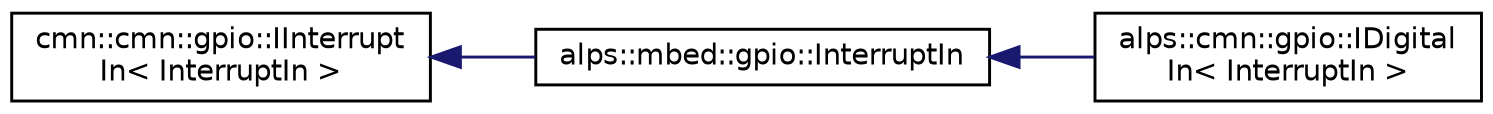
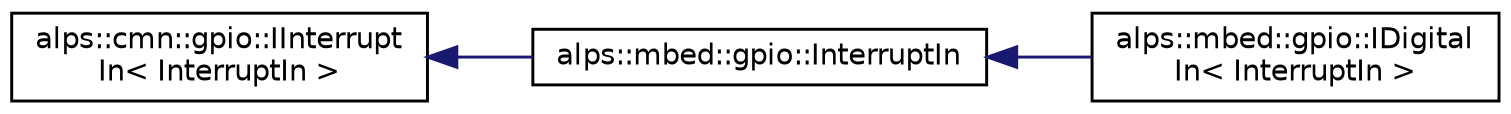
node "cmn::cmn::gpio::IInterrupt In< InterruptIn >": label "cmn::cmn::gpio::IInterrupt In< InterruptIn >" -> "alps::cmn::gpio::IInterrupt In< InterruptIn >"
node "alps::cmn::gpio::IDigital In< InterruptIn >": label "alps::cmn::gpio::IDigital In< InterruptIn >" -> "alps::mbed::gpio::IDigital In< InterruptIn >"
